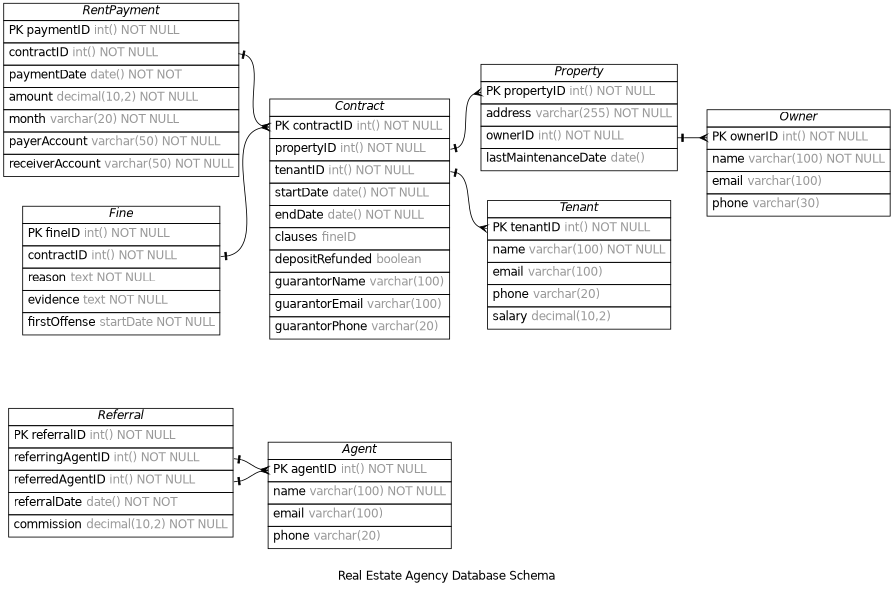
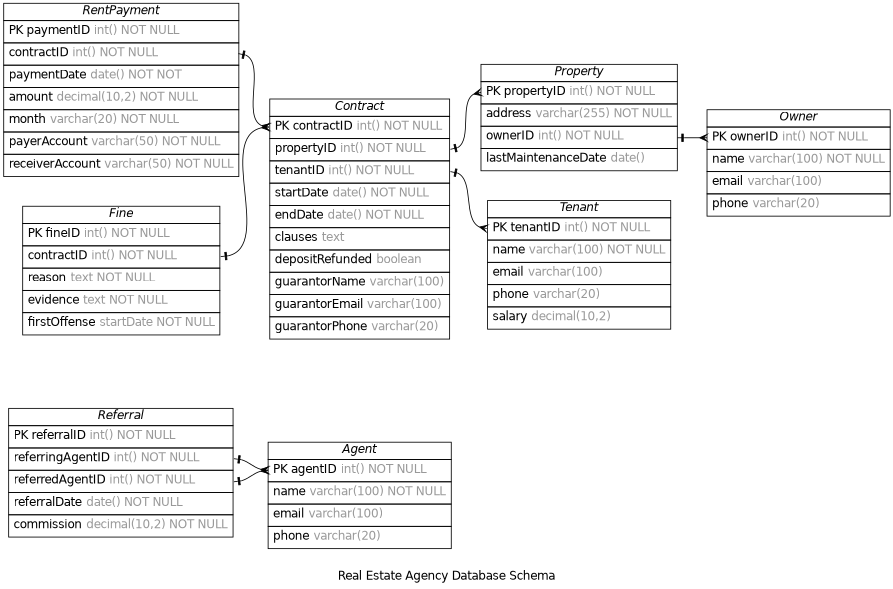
node "Owner": text "varchar(30)" -> "varchar(20)"
node "Contract": text "fineID" -> "text"
node "Referral": text "date() NOT NOT" -> "date() NOT NULL"
